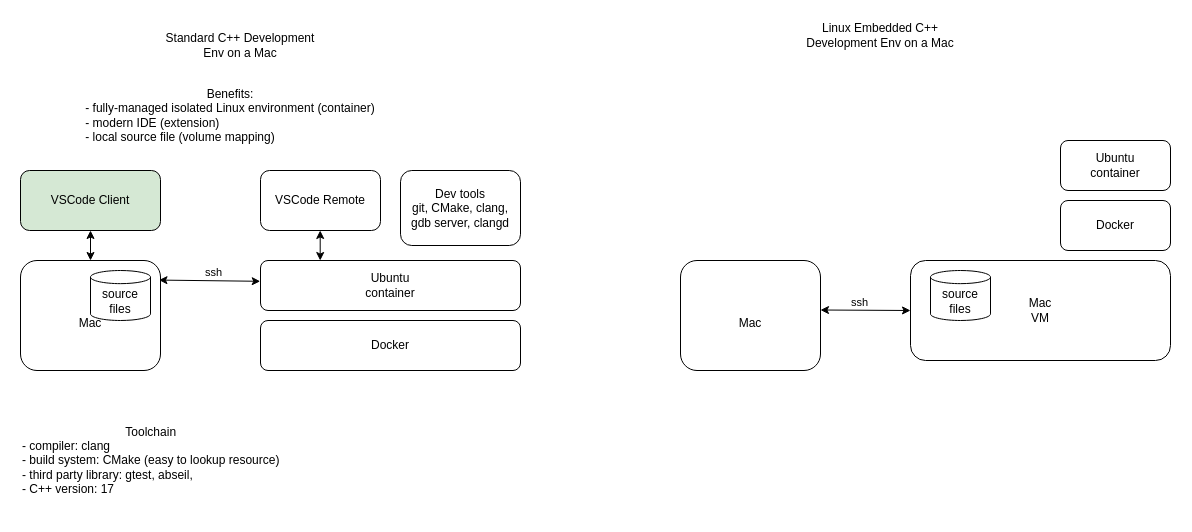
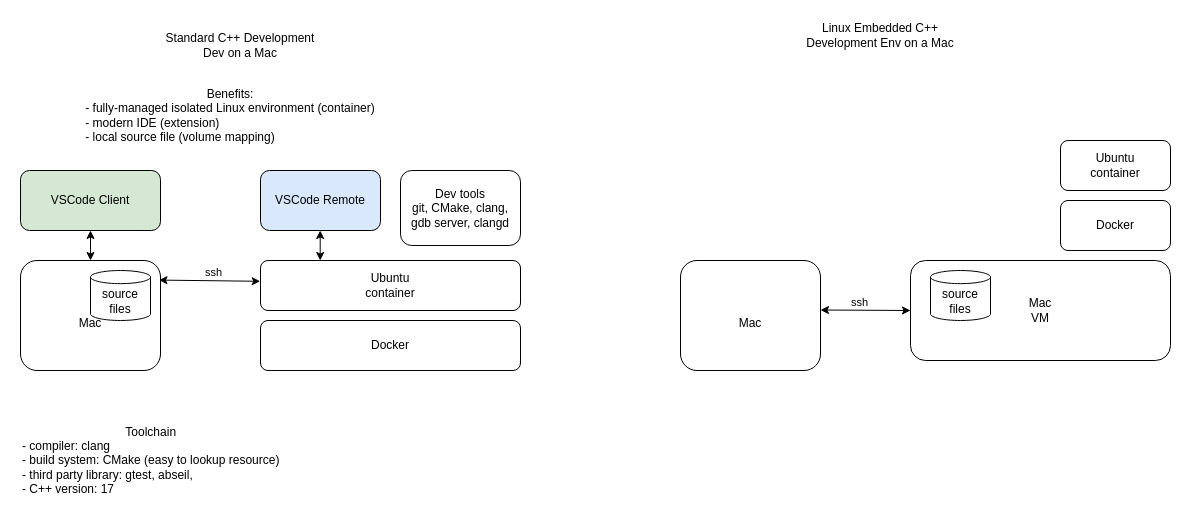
node "Standard C++ Development Env on a Mac": label "Standard C++ Development Env on a Mac" -> "Standard C++ Development Dev on a Mac"
node "VSCode Remote": fillcolor #ffffff -> #dae8fc
